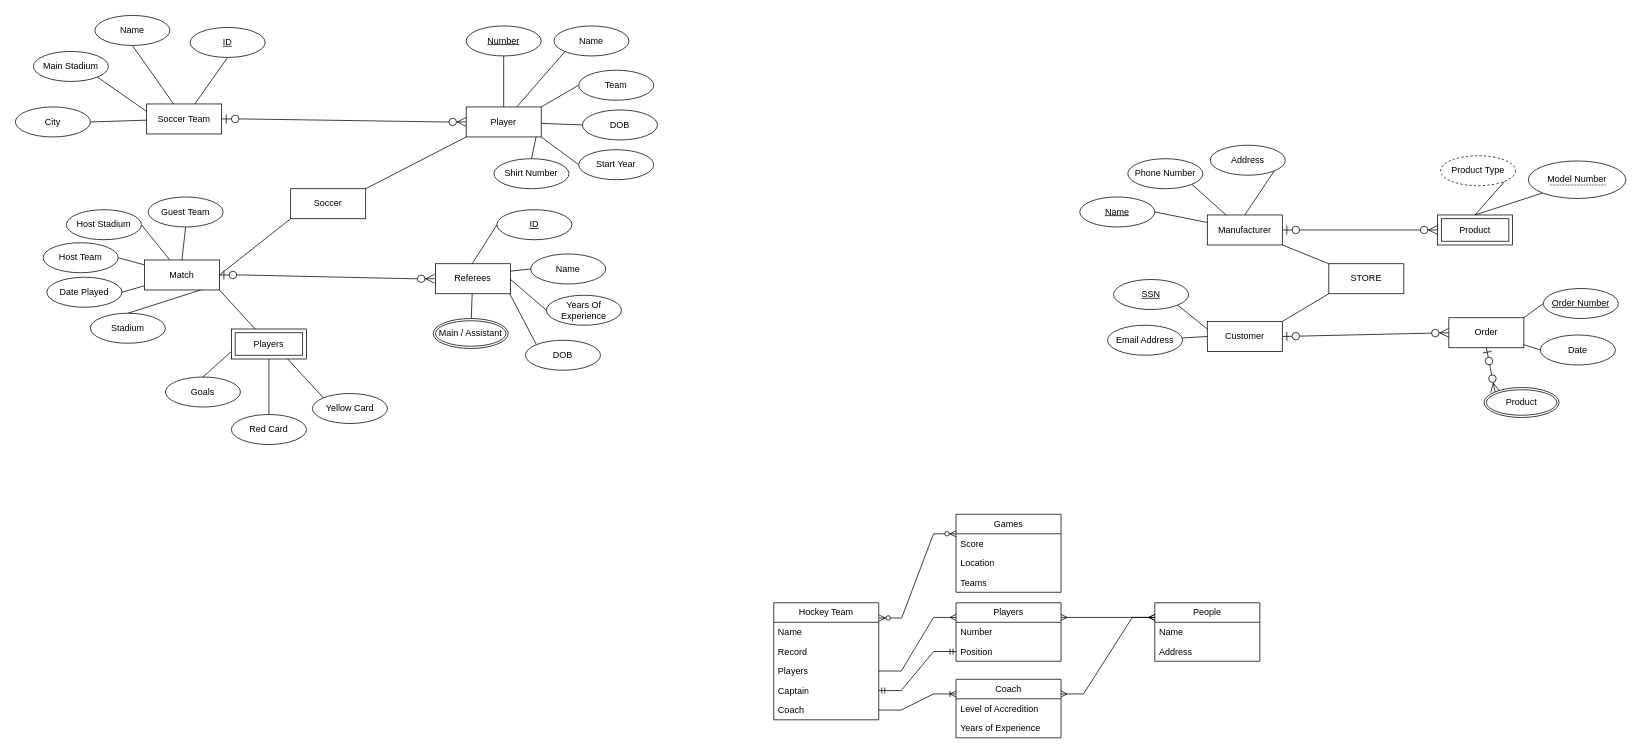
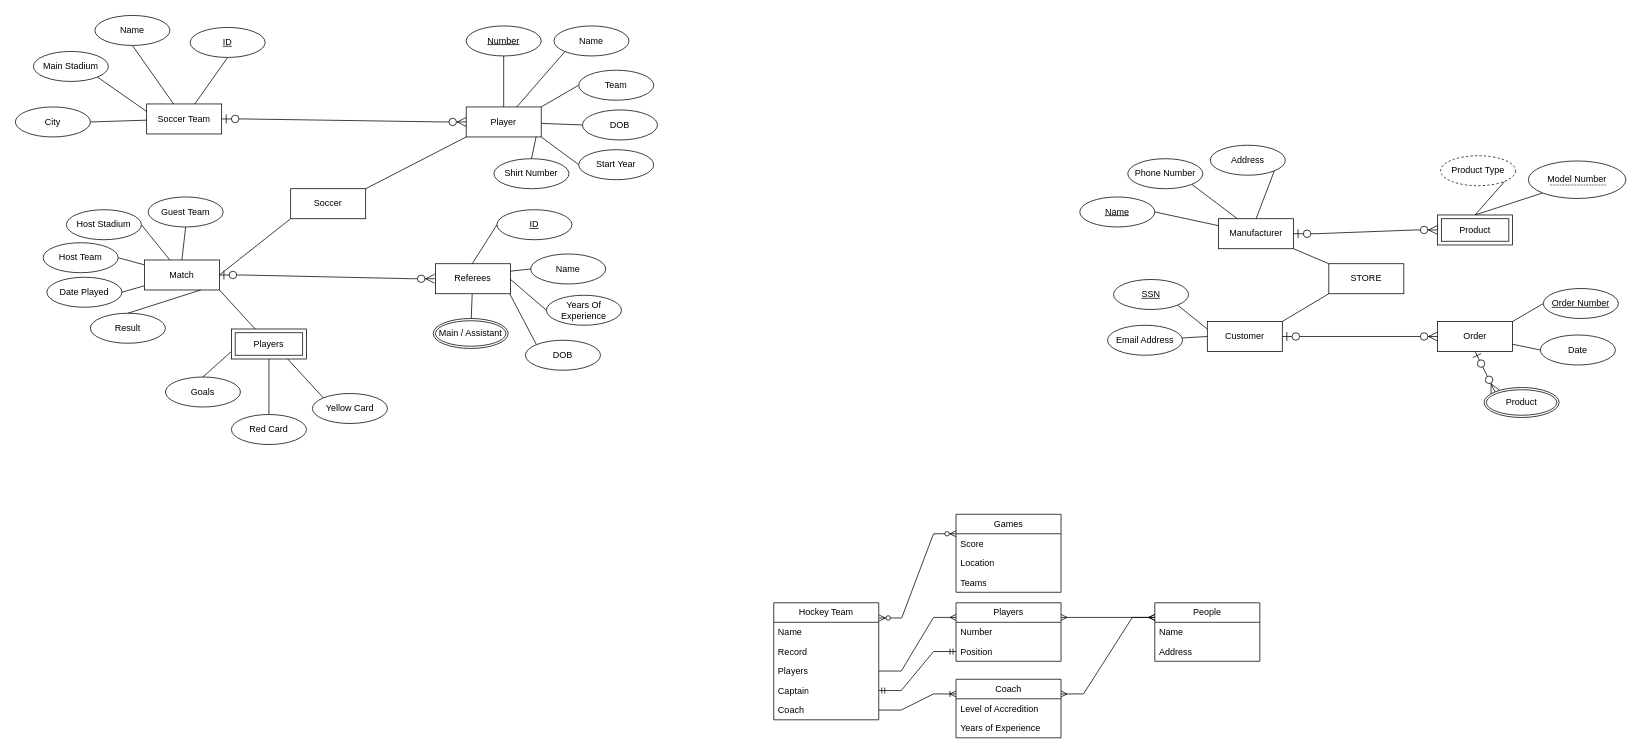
node "Manufacturer": moved (1245, 230) -> (1256, 234)
node "Stadium": label "Stadium" -> "Result"
node "Order": moved (1486, 333) -> (1475, 336)
